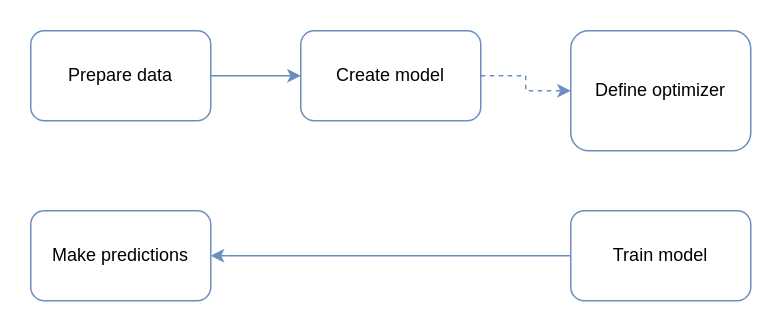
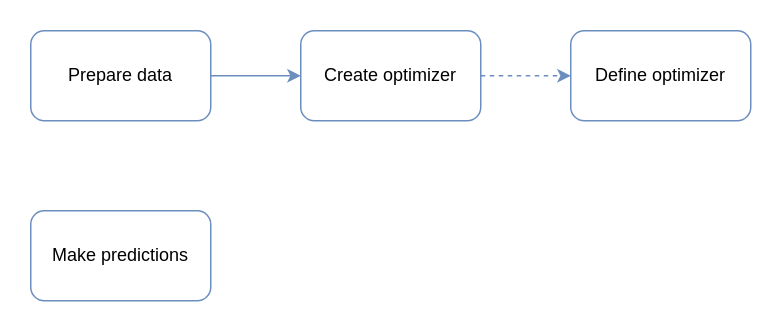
node "Create model": label "Create model" -> "Create optimizer"
node "Define optimizer": size 180x120 -> 180x90
edge "Train model" -> "Make predictions": removed
node "Train model": removed
